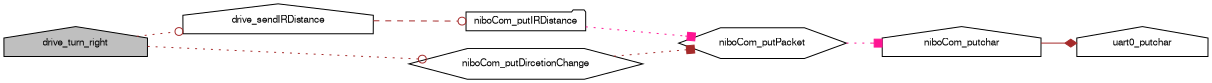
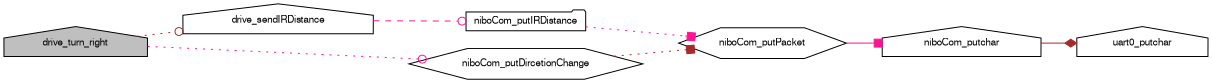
edge "drive_sendIRDistance" -> "niboCom_putIRDistance": color brown -> deeppink
edge "niboCom_putPacket" -> "niboCom_putchar": style dotted -> solid
edge "drive_turn_right" -> "niboCom_putDircetionChange": color brown -> deeppink
